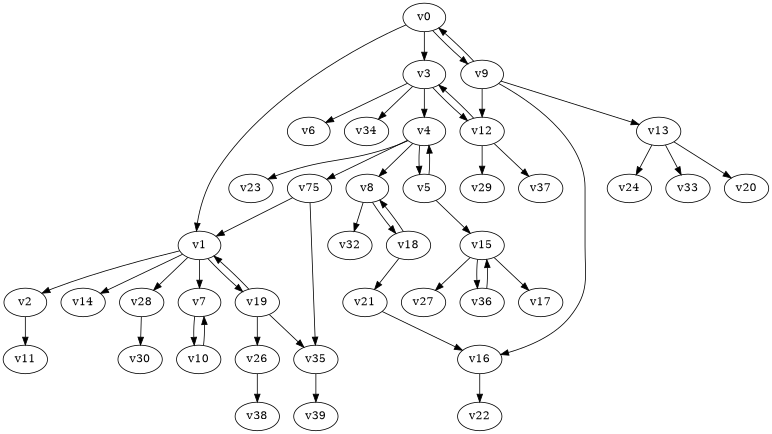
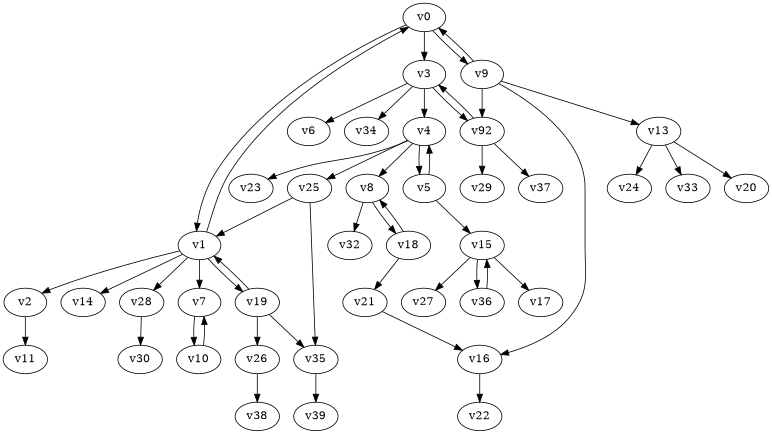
edge "v1" -> "v0": added
node "v12": label "v12" -> "v92"
node "v75": label "v75" -> "v25"
